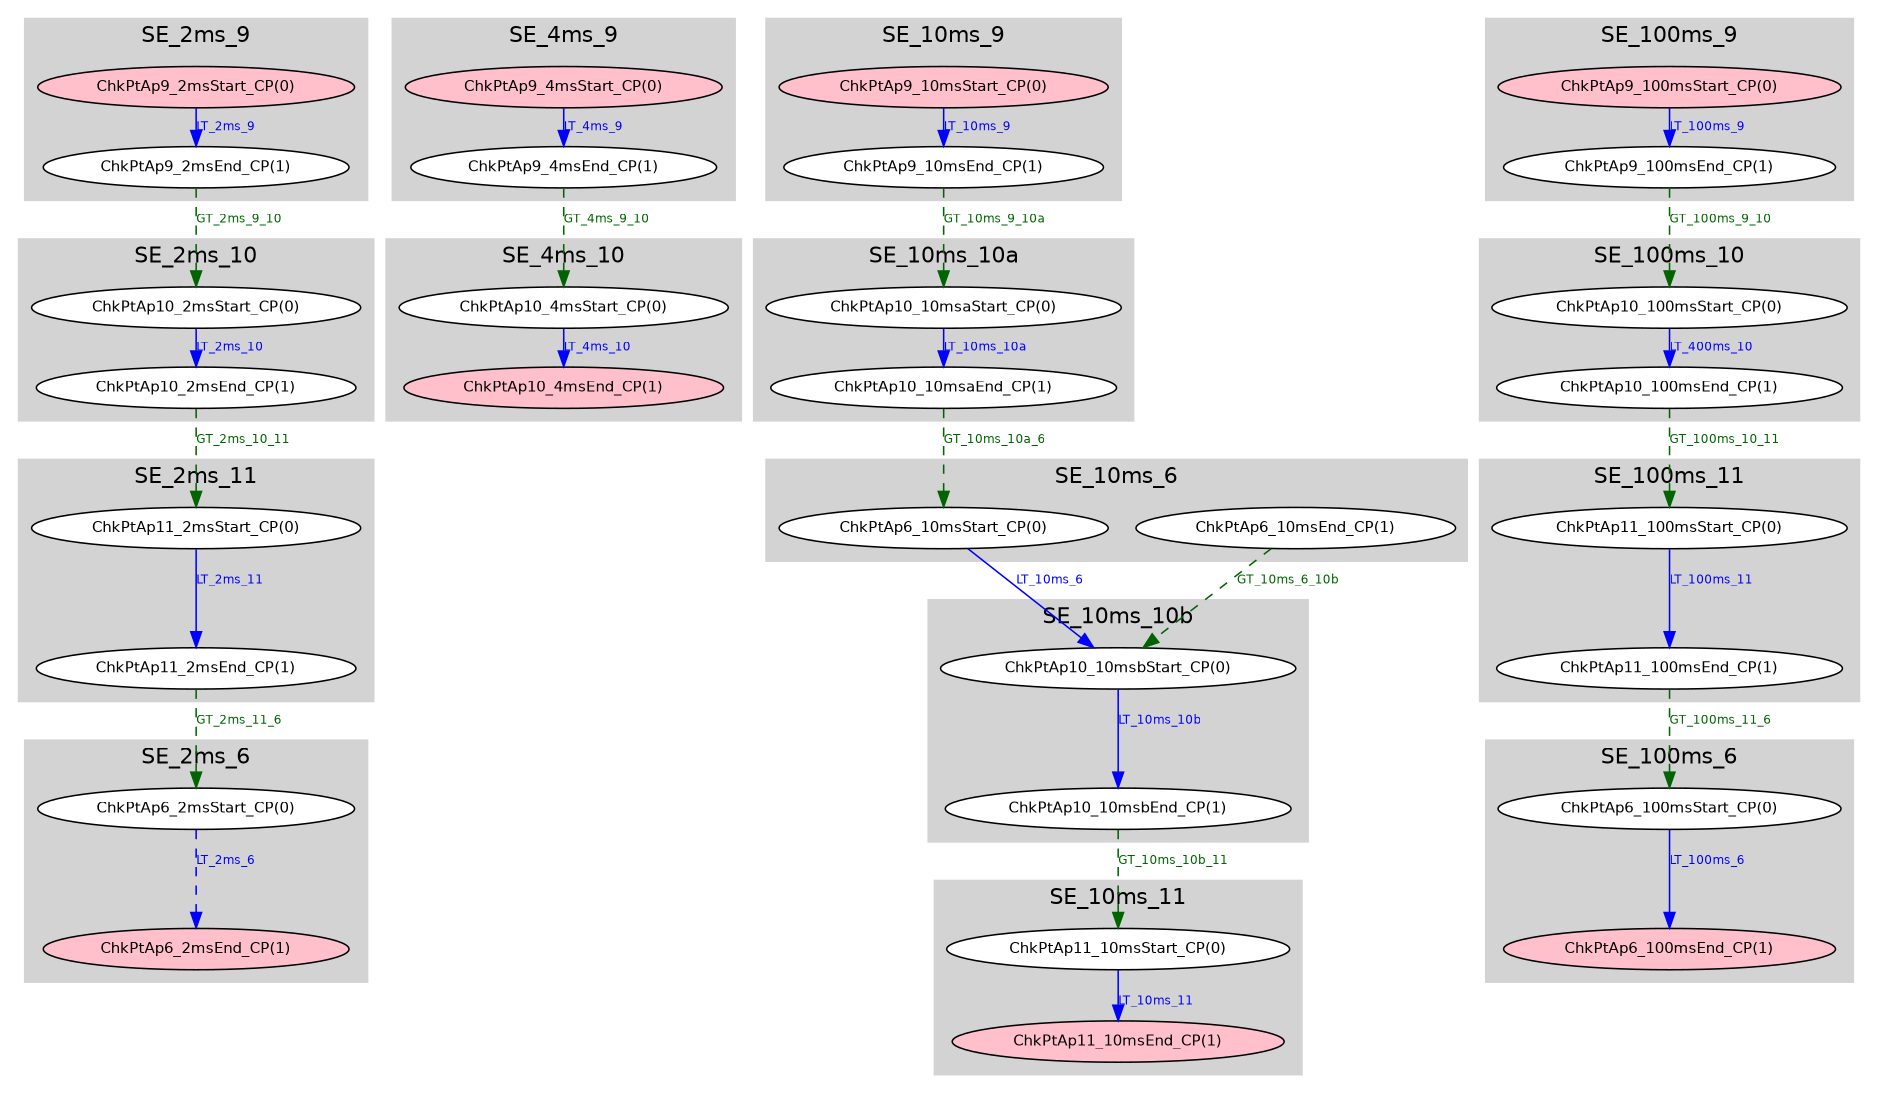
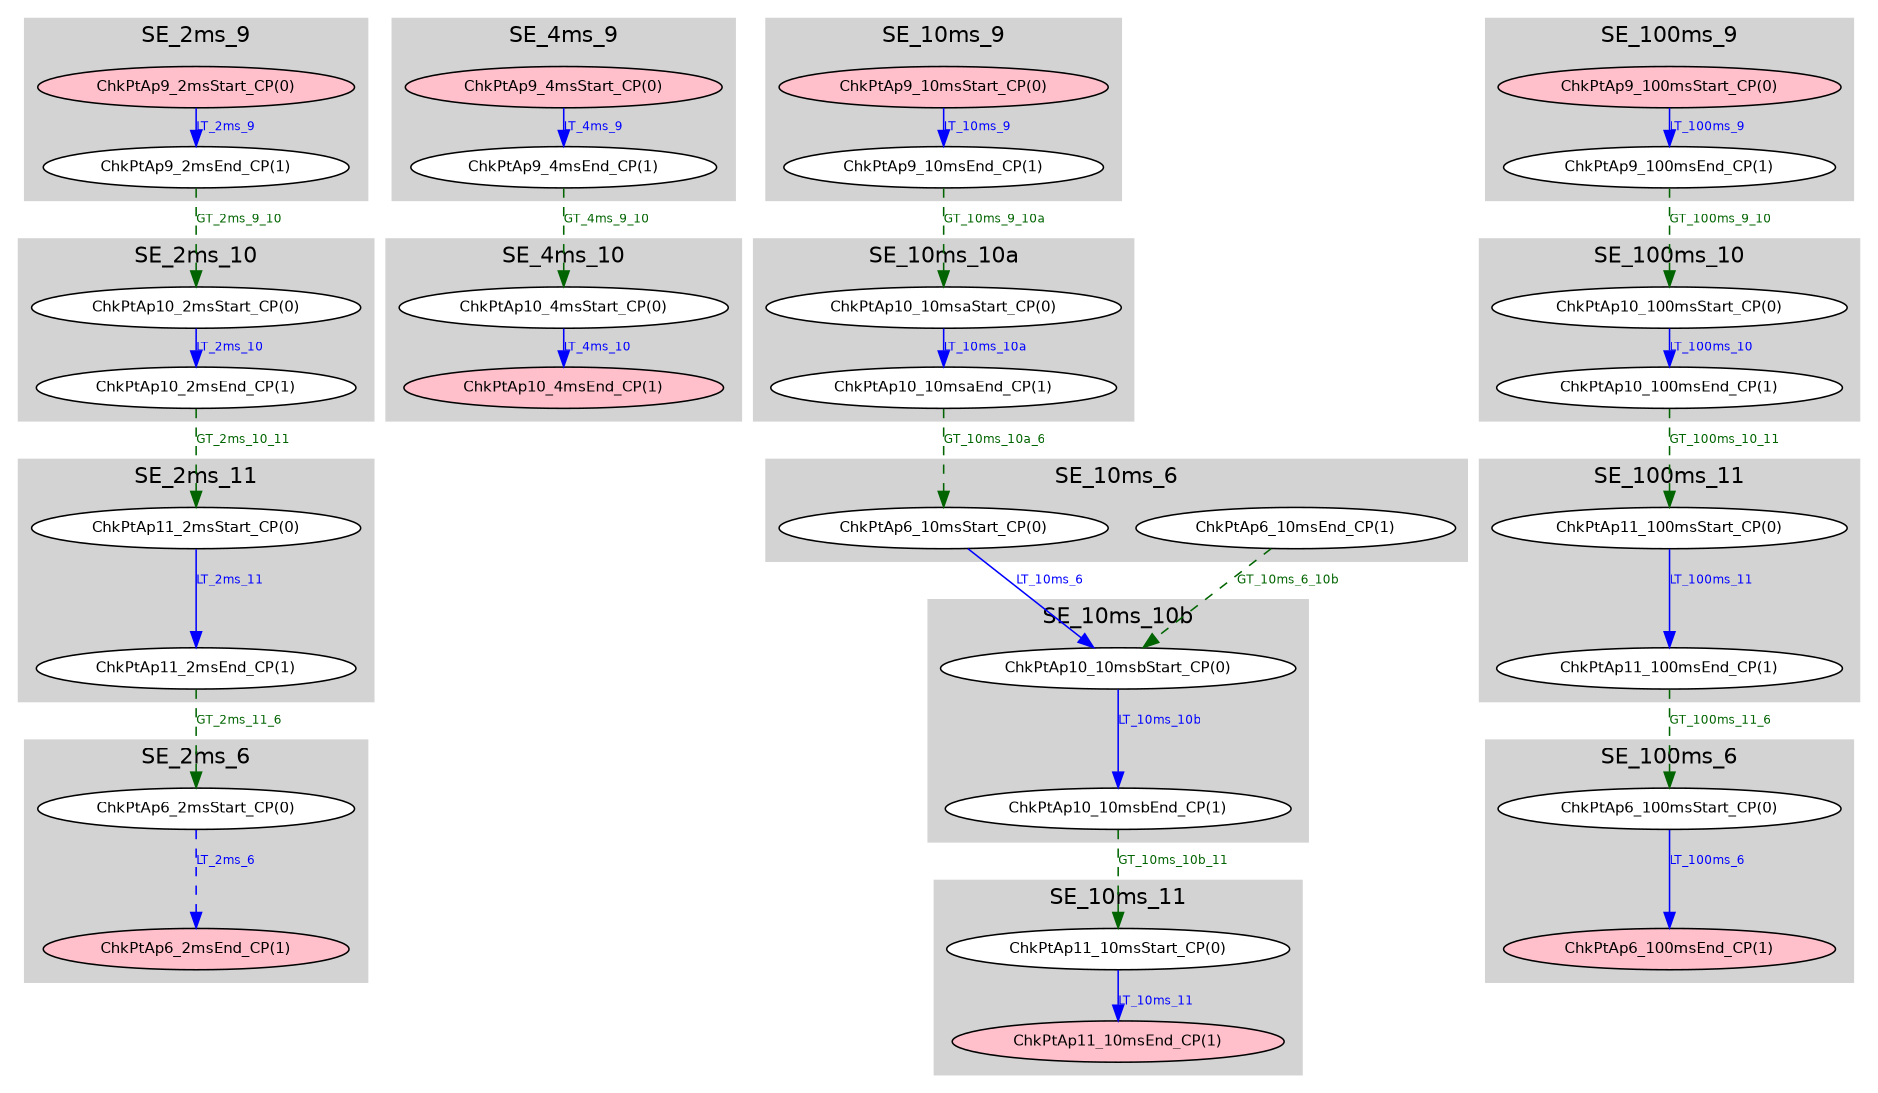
edge "ChkPtAp10_100msStart_CP(0)" -> "ChkPtAp10_100msEnd_CP(1)": label "LT_400ms_10" -> "LT_100ms_10"
